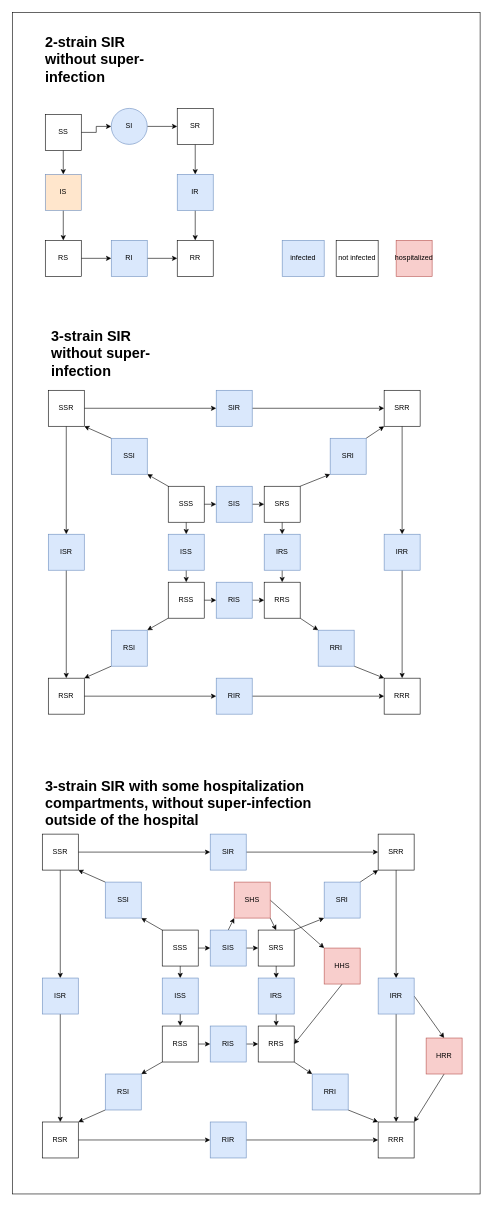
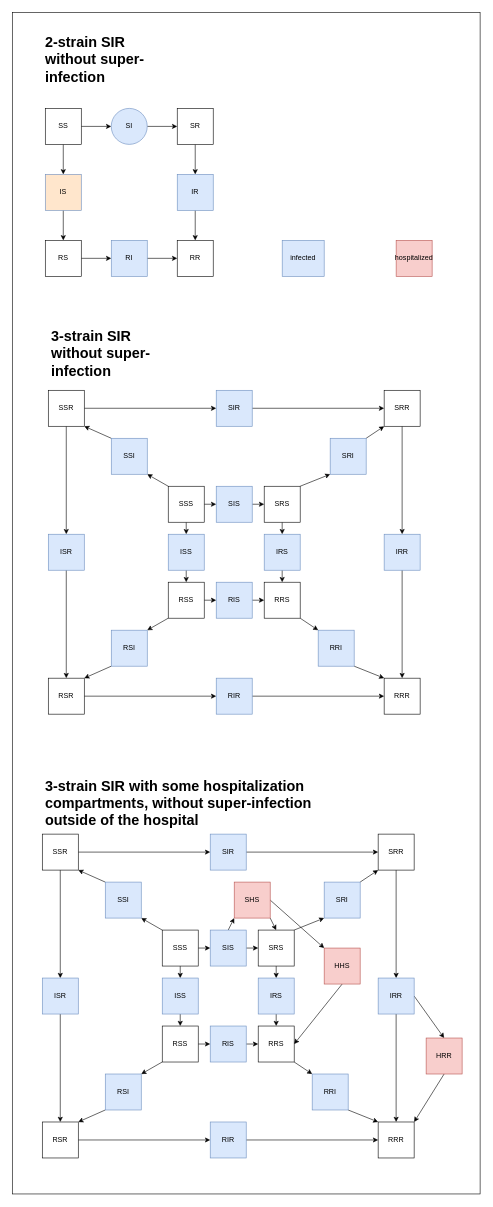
node "SS": moved (63, 132) -> (63, 126)
node "not infected": removed
